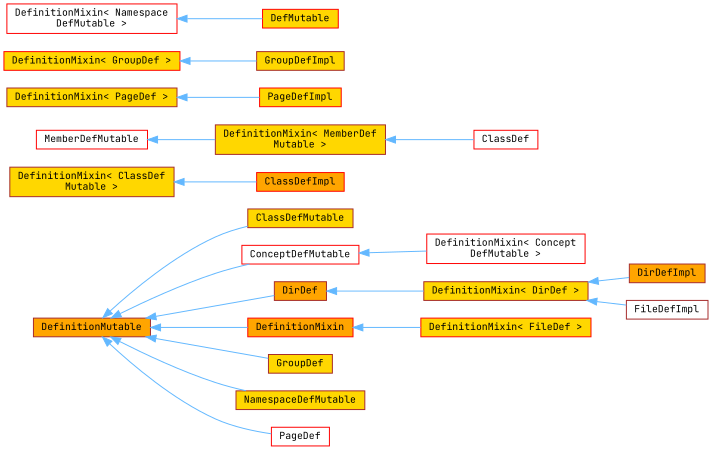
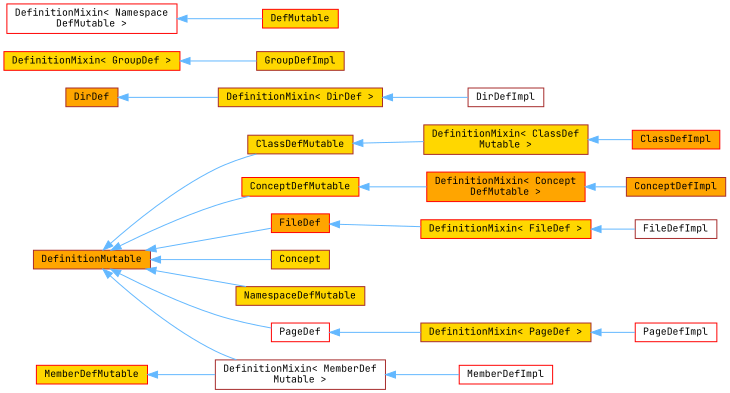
node "PageDefImpl": fillcolor gold -> white
node "MemberDefMutable": fillcolor white -> gold
node "DefinitionMixin< MemberDef Mutable >": fillcolor gold -> white
node "ClassDef": label "ClassDef" -> "MemberDefImpl"
edge "DefinitionMixin< ClassDef Mutable >" -> "ClassDefMutable": added
node "ConceptDefImpl": added
node "DefinitionMixin< Concept DefMutable >": fillcolor white -> orange
node "ConceptDefMutable": fillcolor white -> gold
node "DirDefImpl": fillcolor orange -> white
edge "FileDefImpl" -> "DefinitionMixin< DirDef >": now "FileDefImpl" -> "DefinitionMixin< FileDef >"
edge "DirDef" -> "DefinitionMutable": now "DefinitionMixin< MemberDef Mutable >" -> "DefinitionMutable"
node "DefinitionMixin": label "DefinitionMixin" -> "FileDef"
edge "DefinitionMixin< PageDef >" -> "PageDef": added
node "GroupDef": label "GroupDef" -> "Concept"
